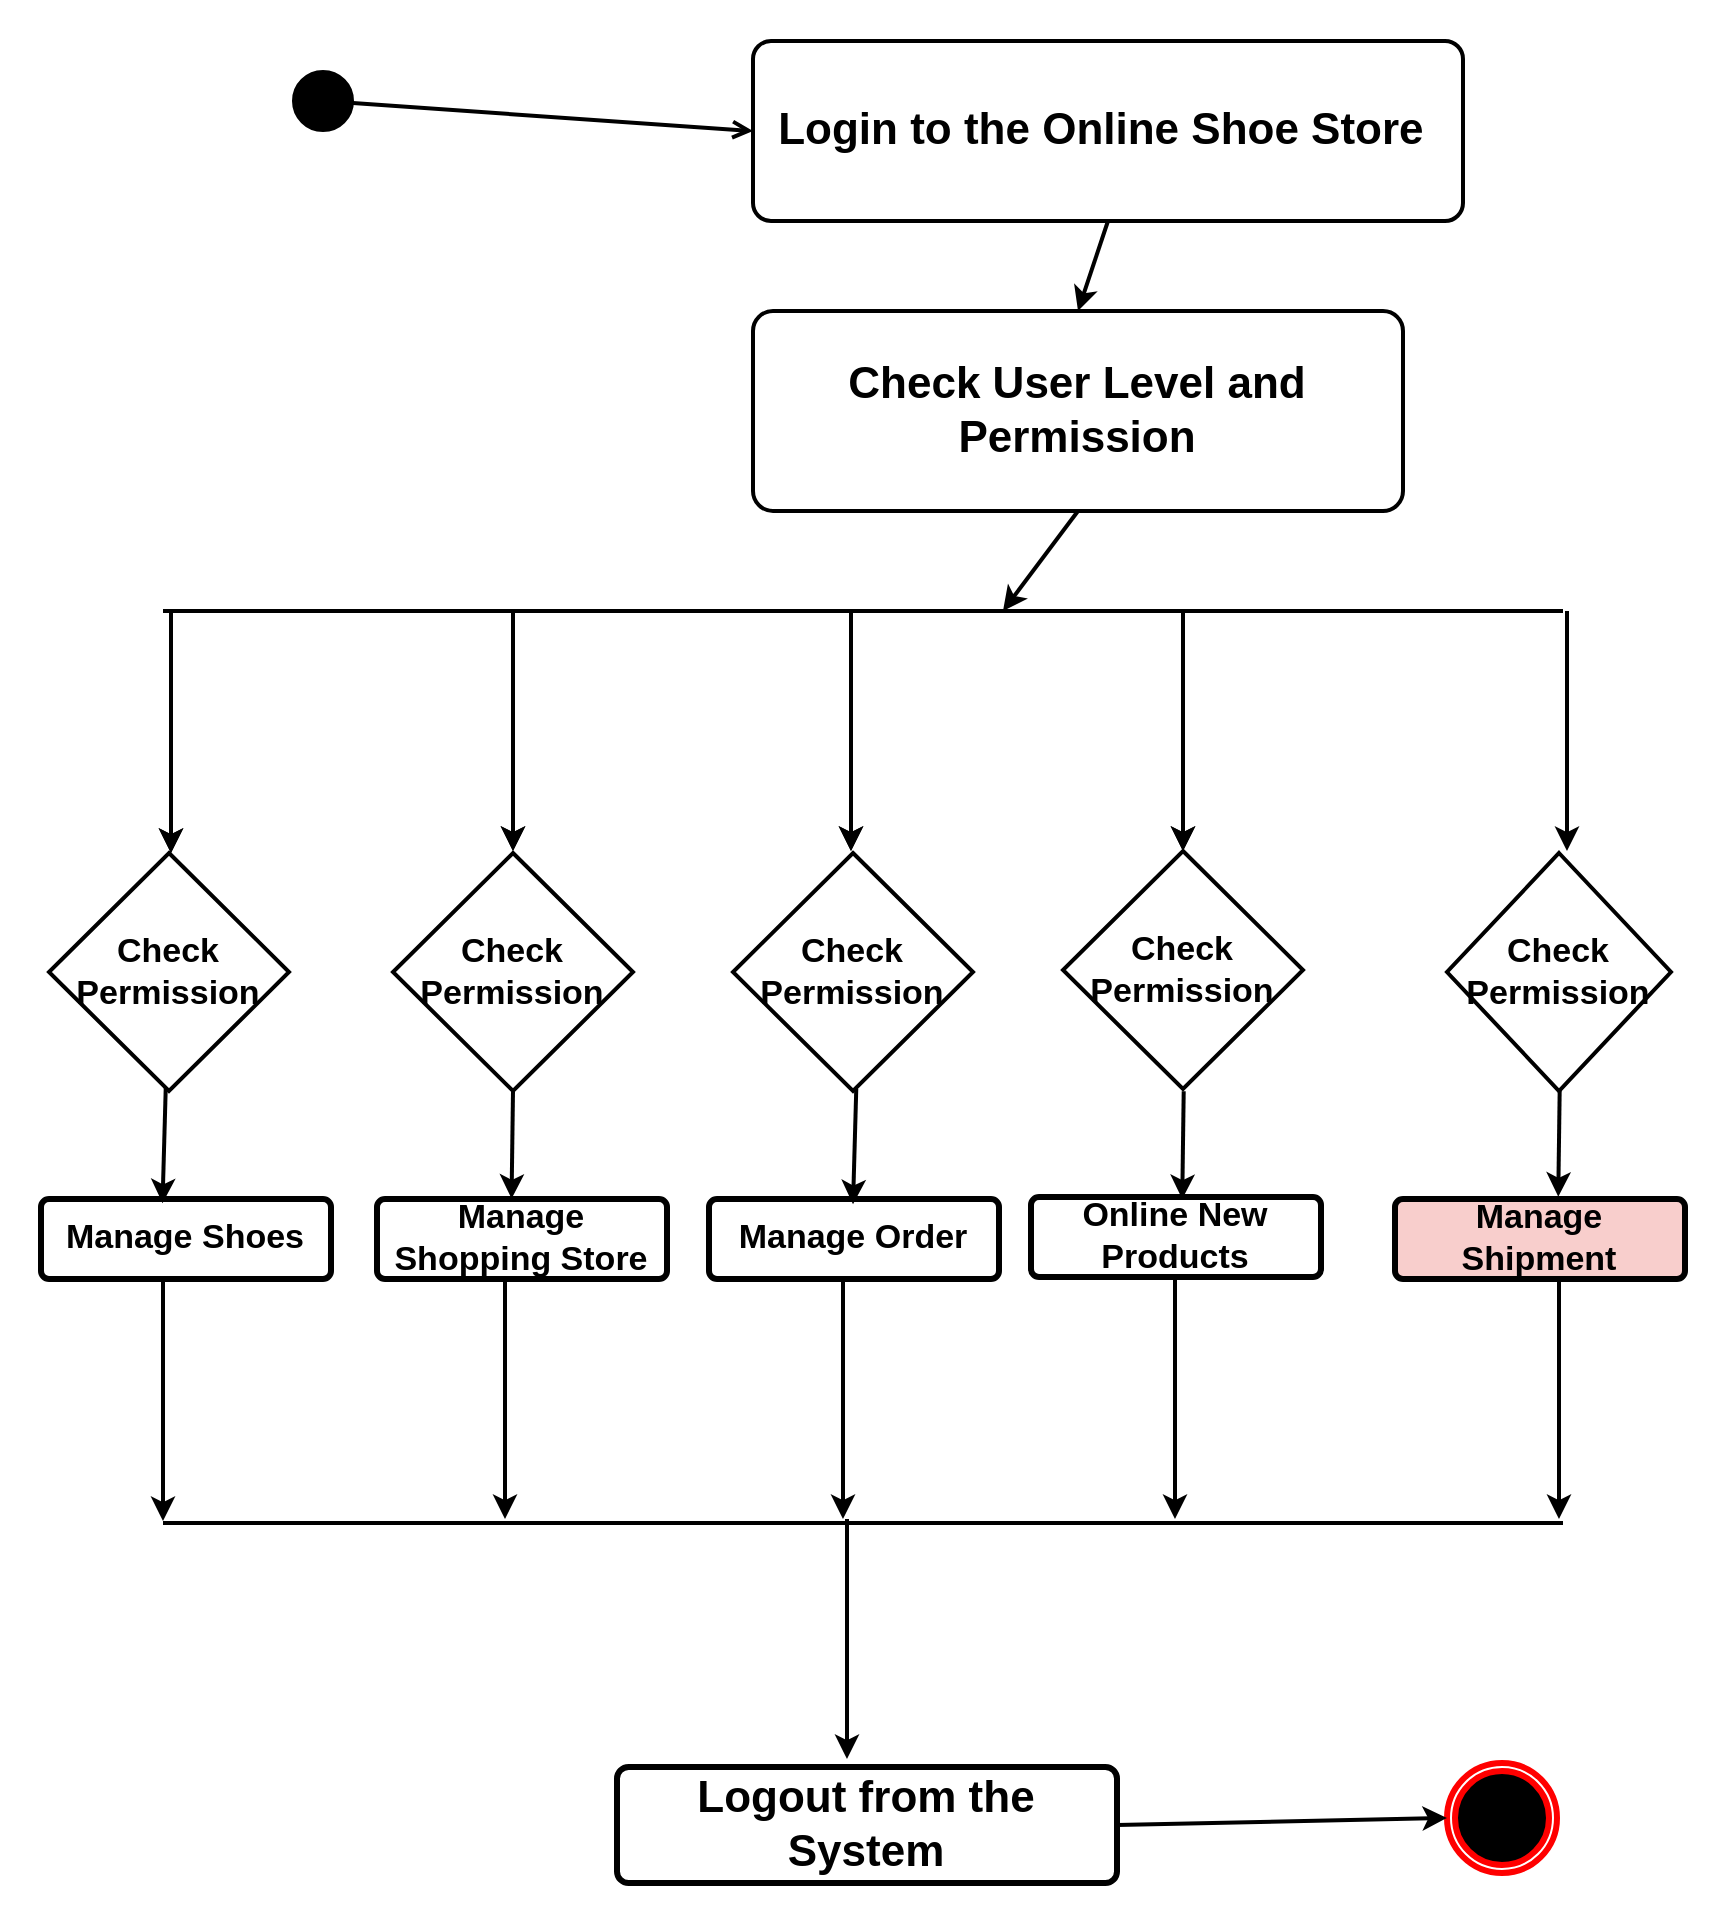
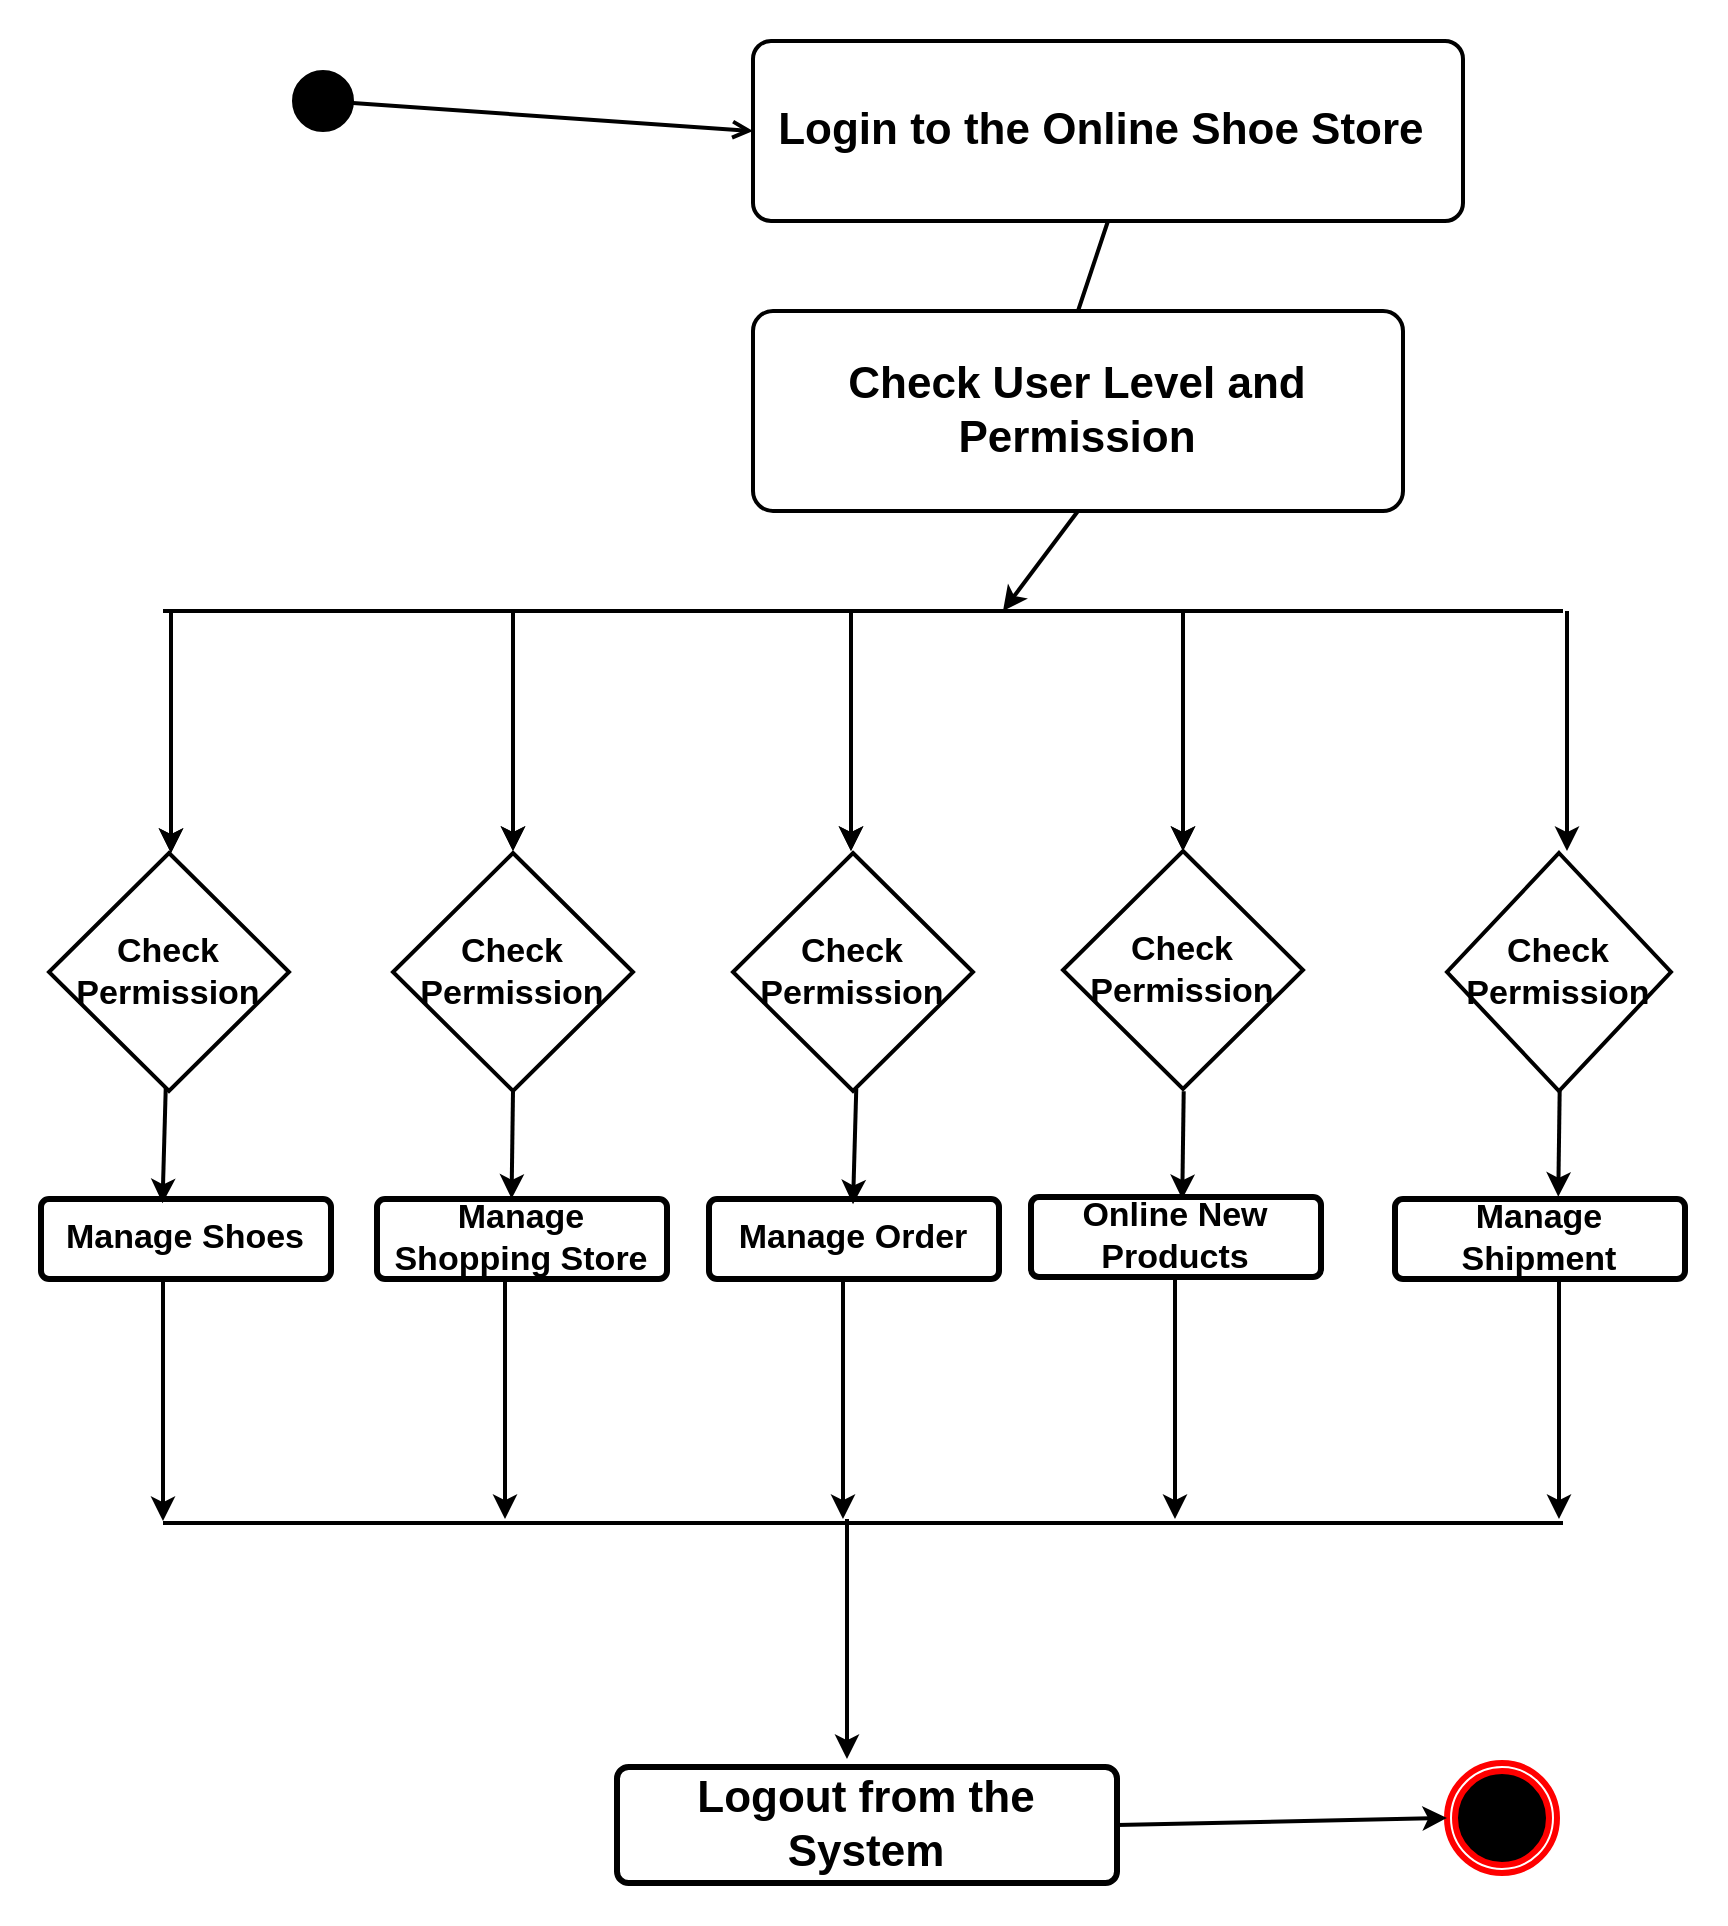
edge "Login to the Online Shoe Store" -> "Check User Level and Permission": arrowhead classic -> none
node "Manage Shipment": fillcolor #f8cecc -> #ffffff
